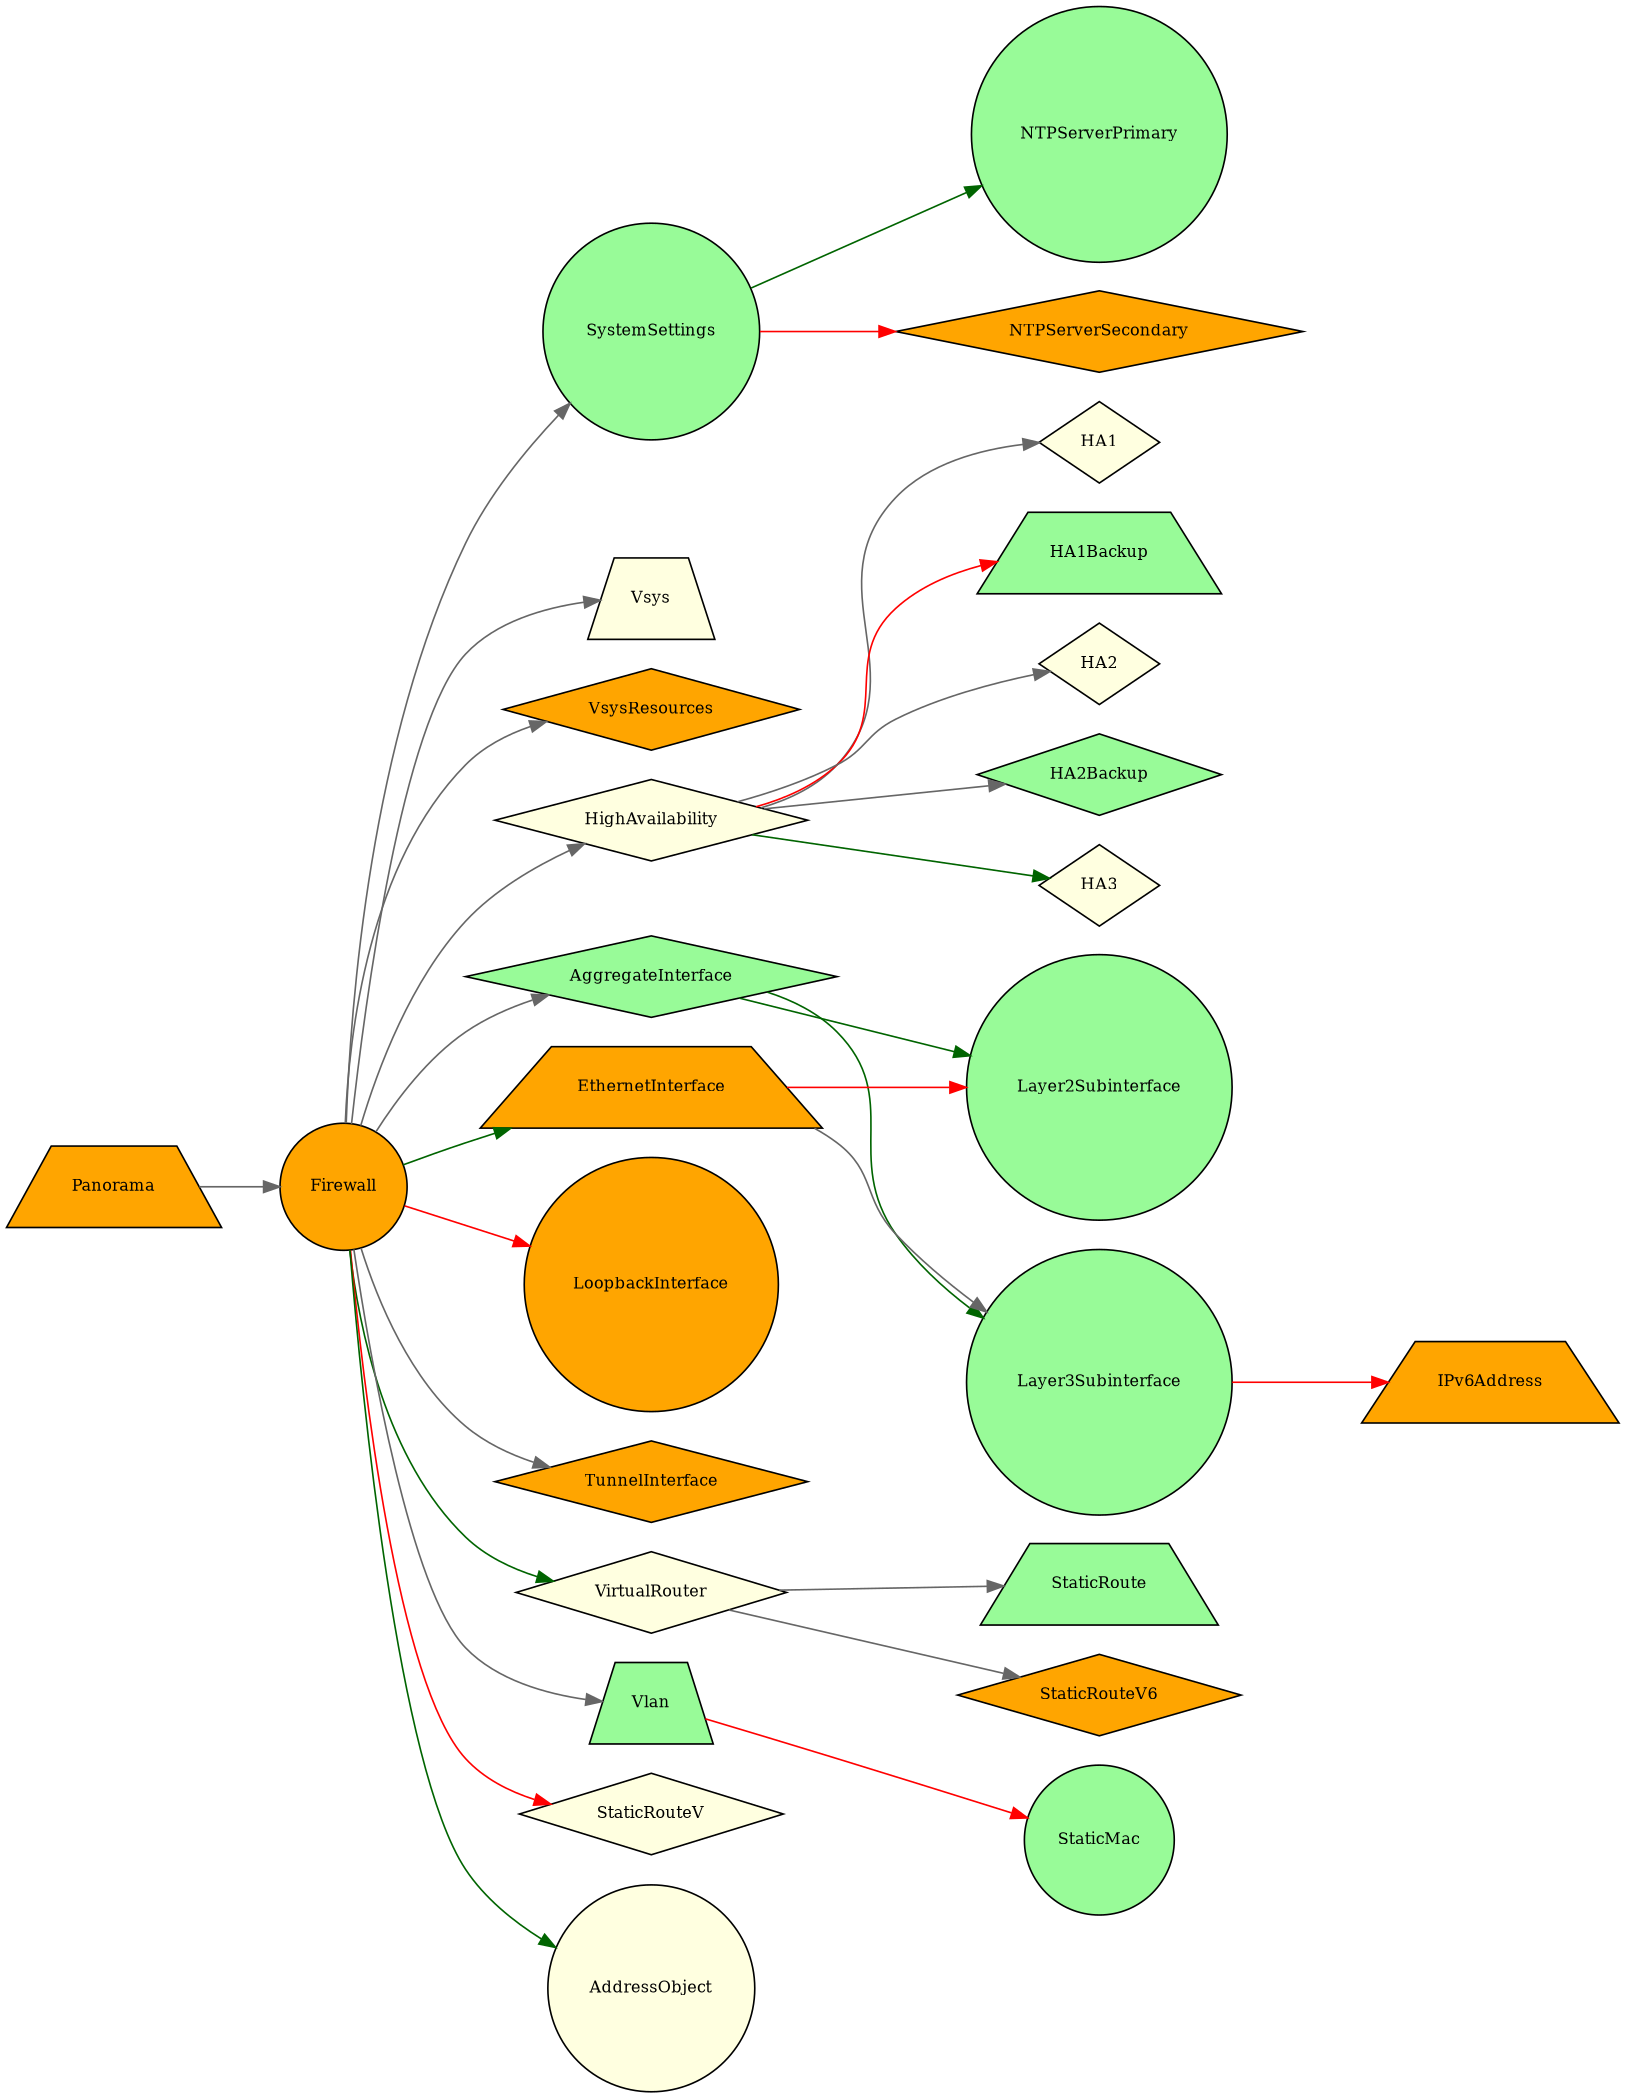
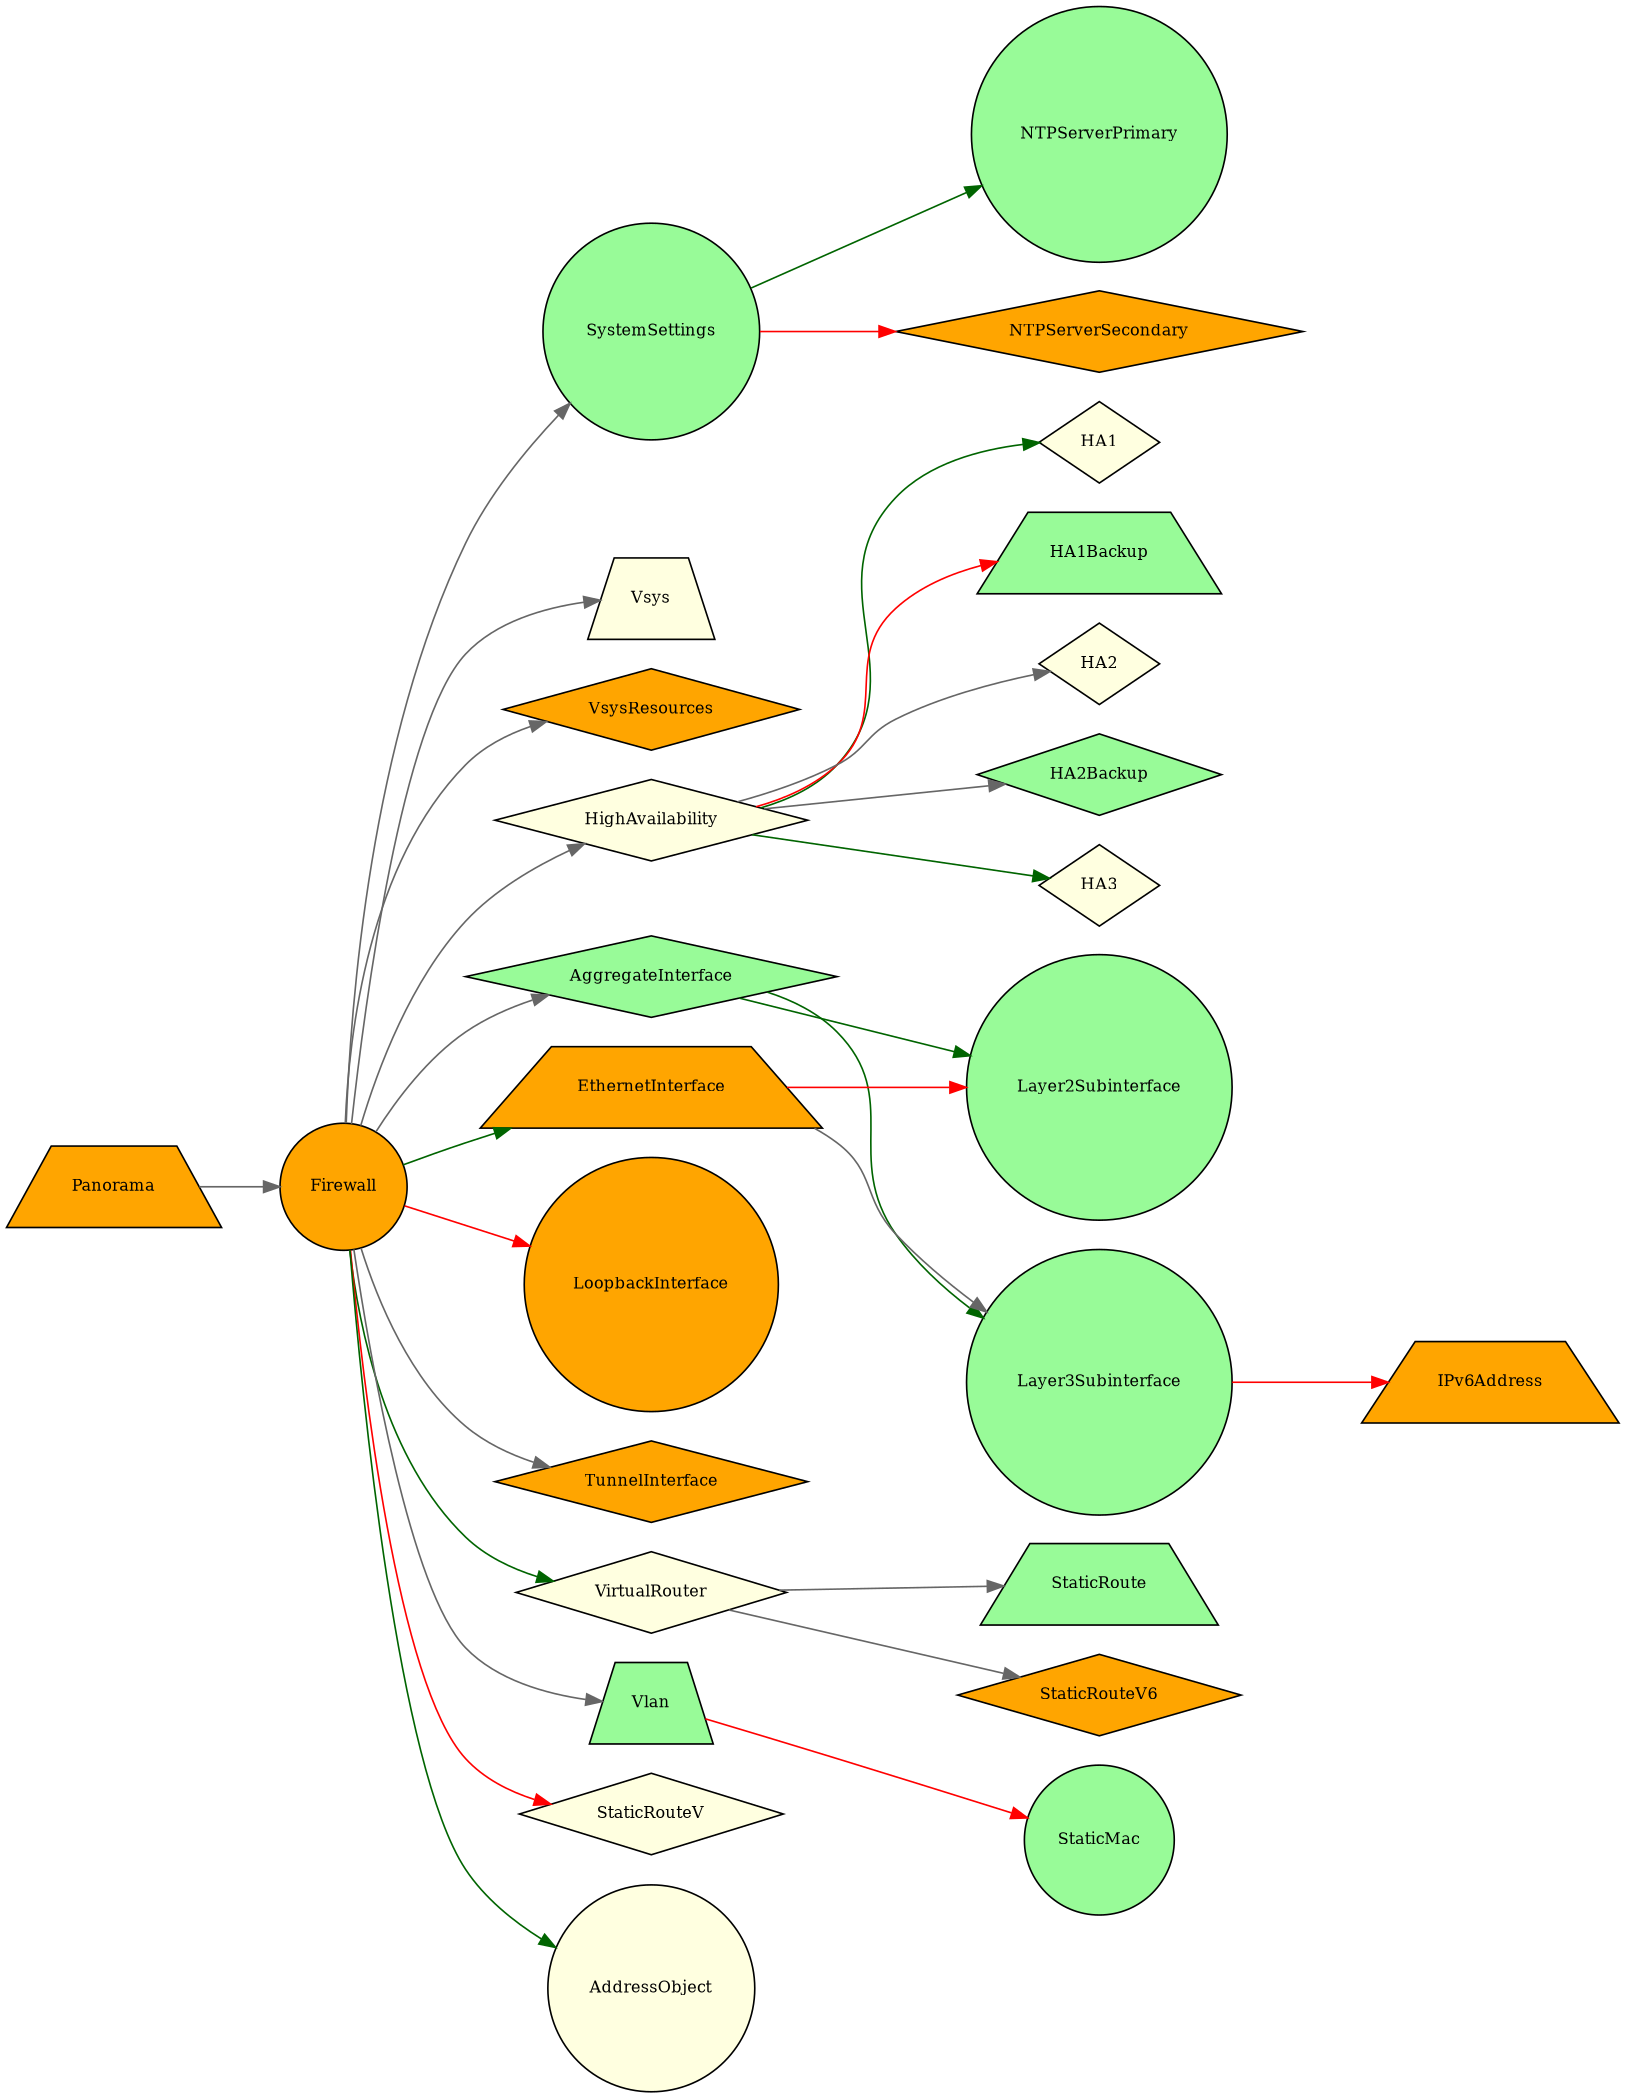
edge "HighAvailability" -> "HA1": color gray40 -> darkgreen
